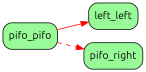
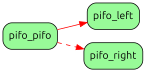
node "left_left": label "left_left" -> "pifo_left"
